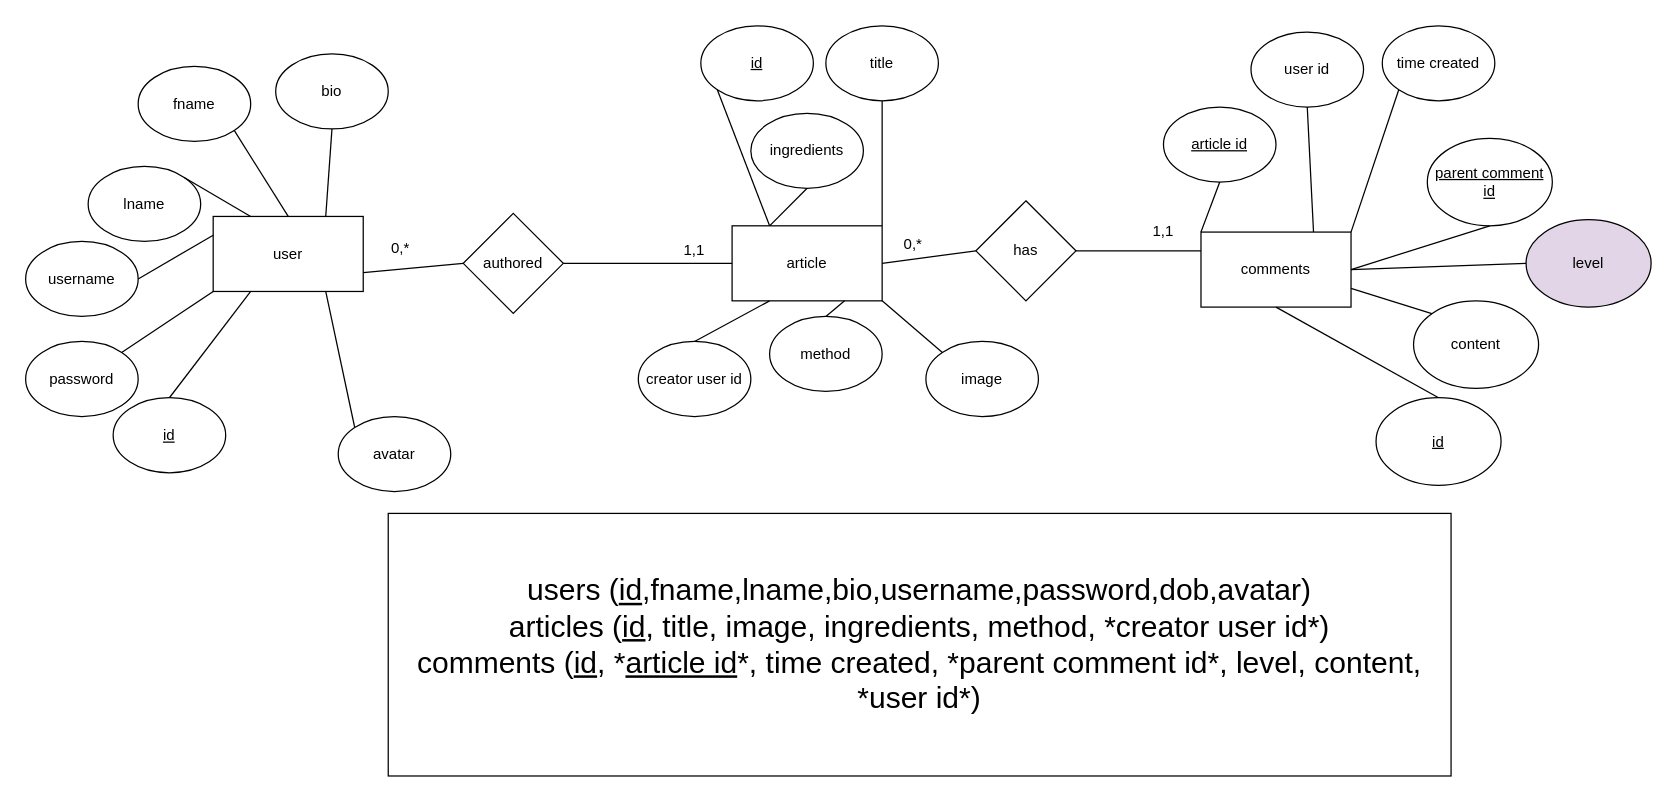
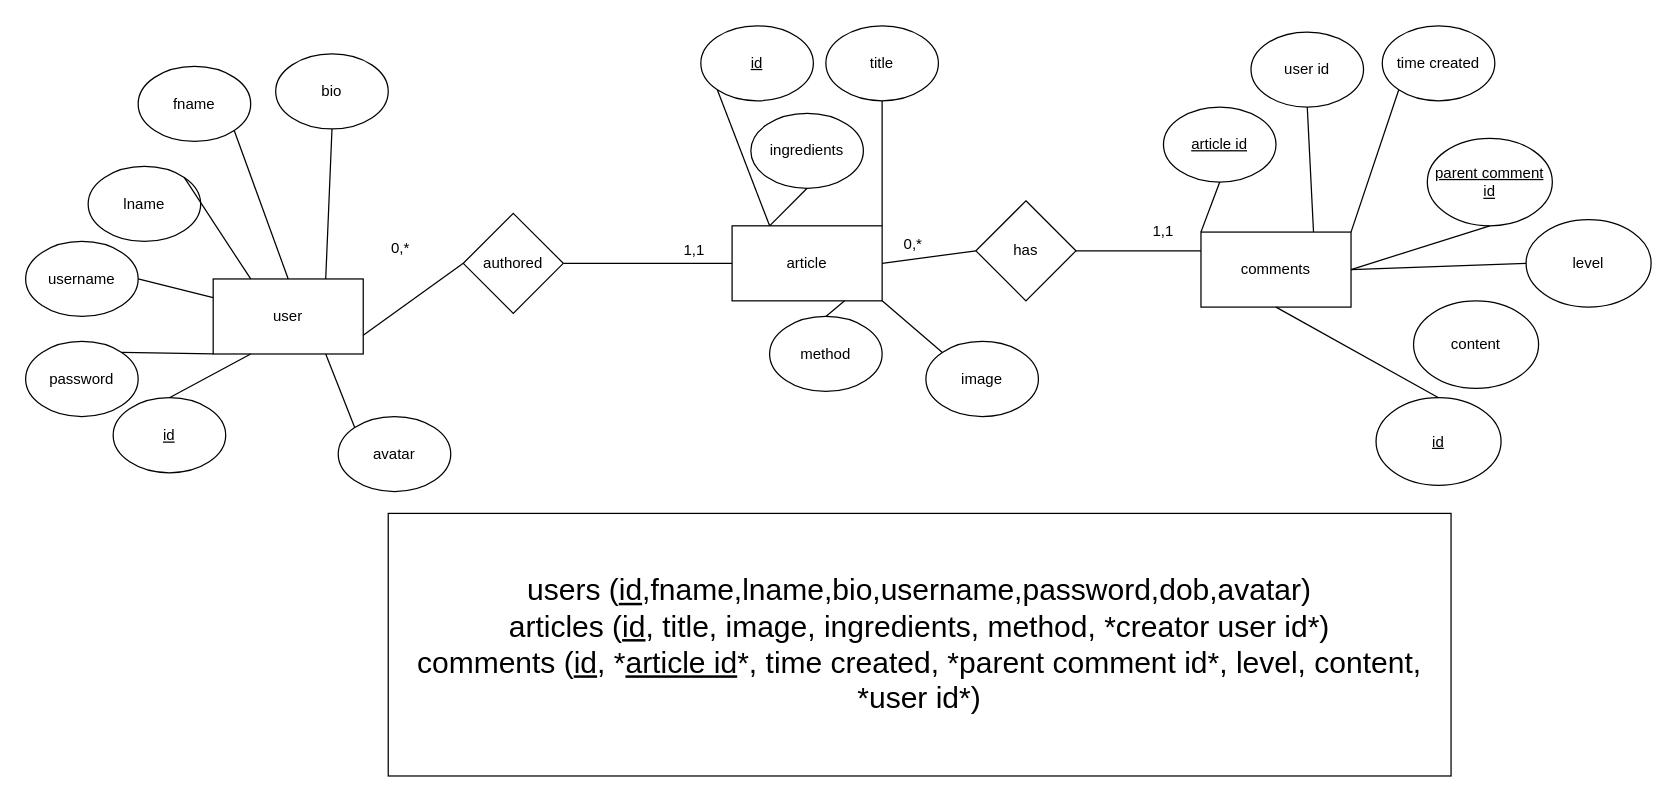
node "user": moved (288, 254) -> (288, 316)
node "level": fillcolor #e1d5e7 -> #ffffff
edge "comments" -- "content": removed
edge "article" -- "creator user id": removed
node "creator user id": removed
